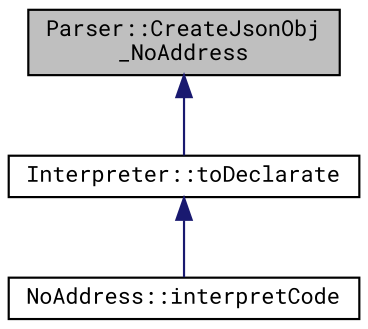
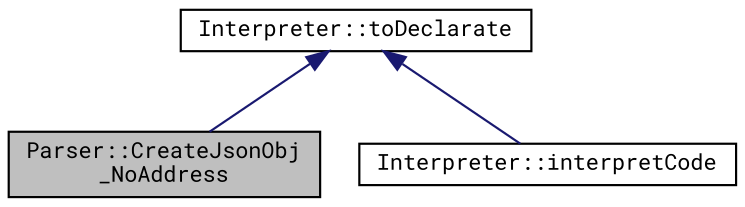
edge "Interpreter::toDeclarate" -> "Parser::CreateJsonObj _NoAddress": reversed
node "NoAddress::interpretCode": label "NoAddress::interpretCode" -> "Interpreter::interpretCode"
